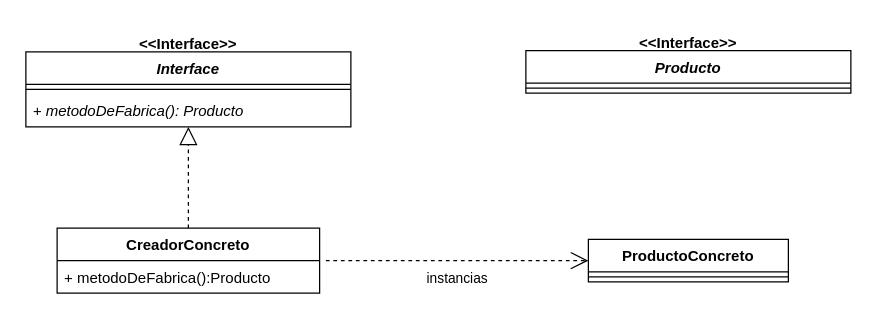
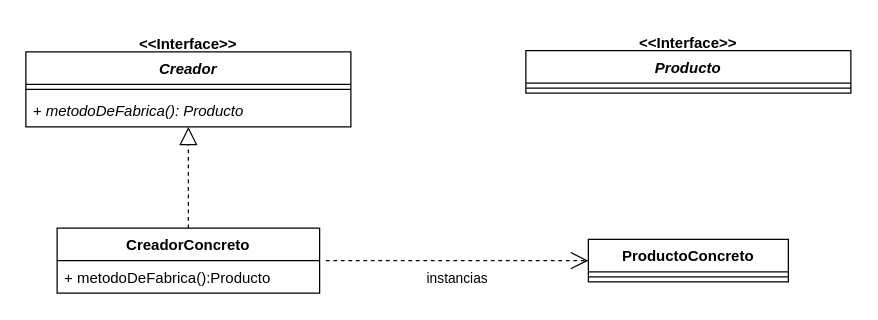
node "Interface": label "Interface" -> "Creador"
